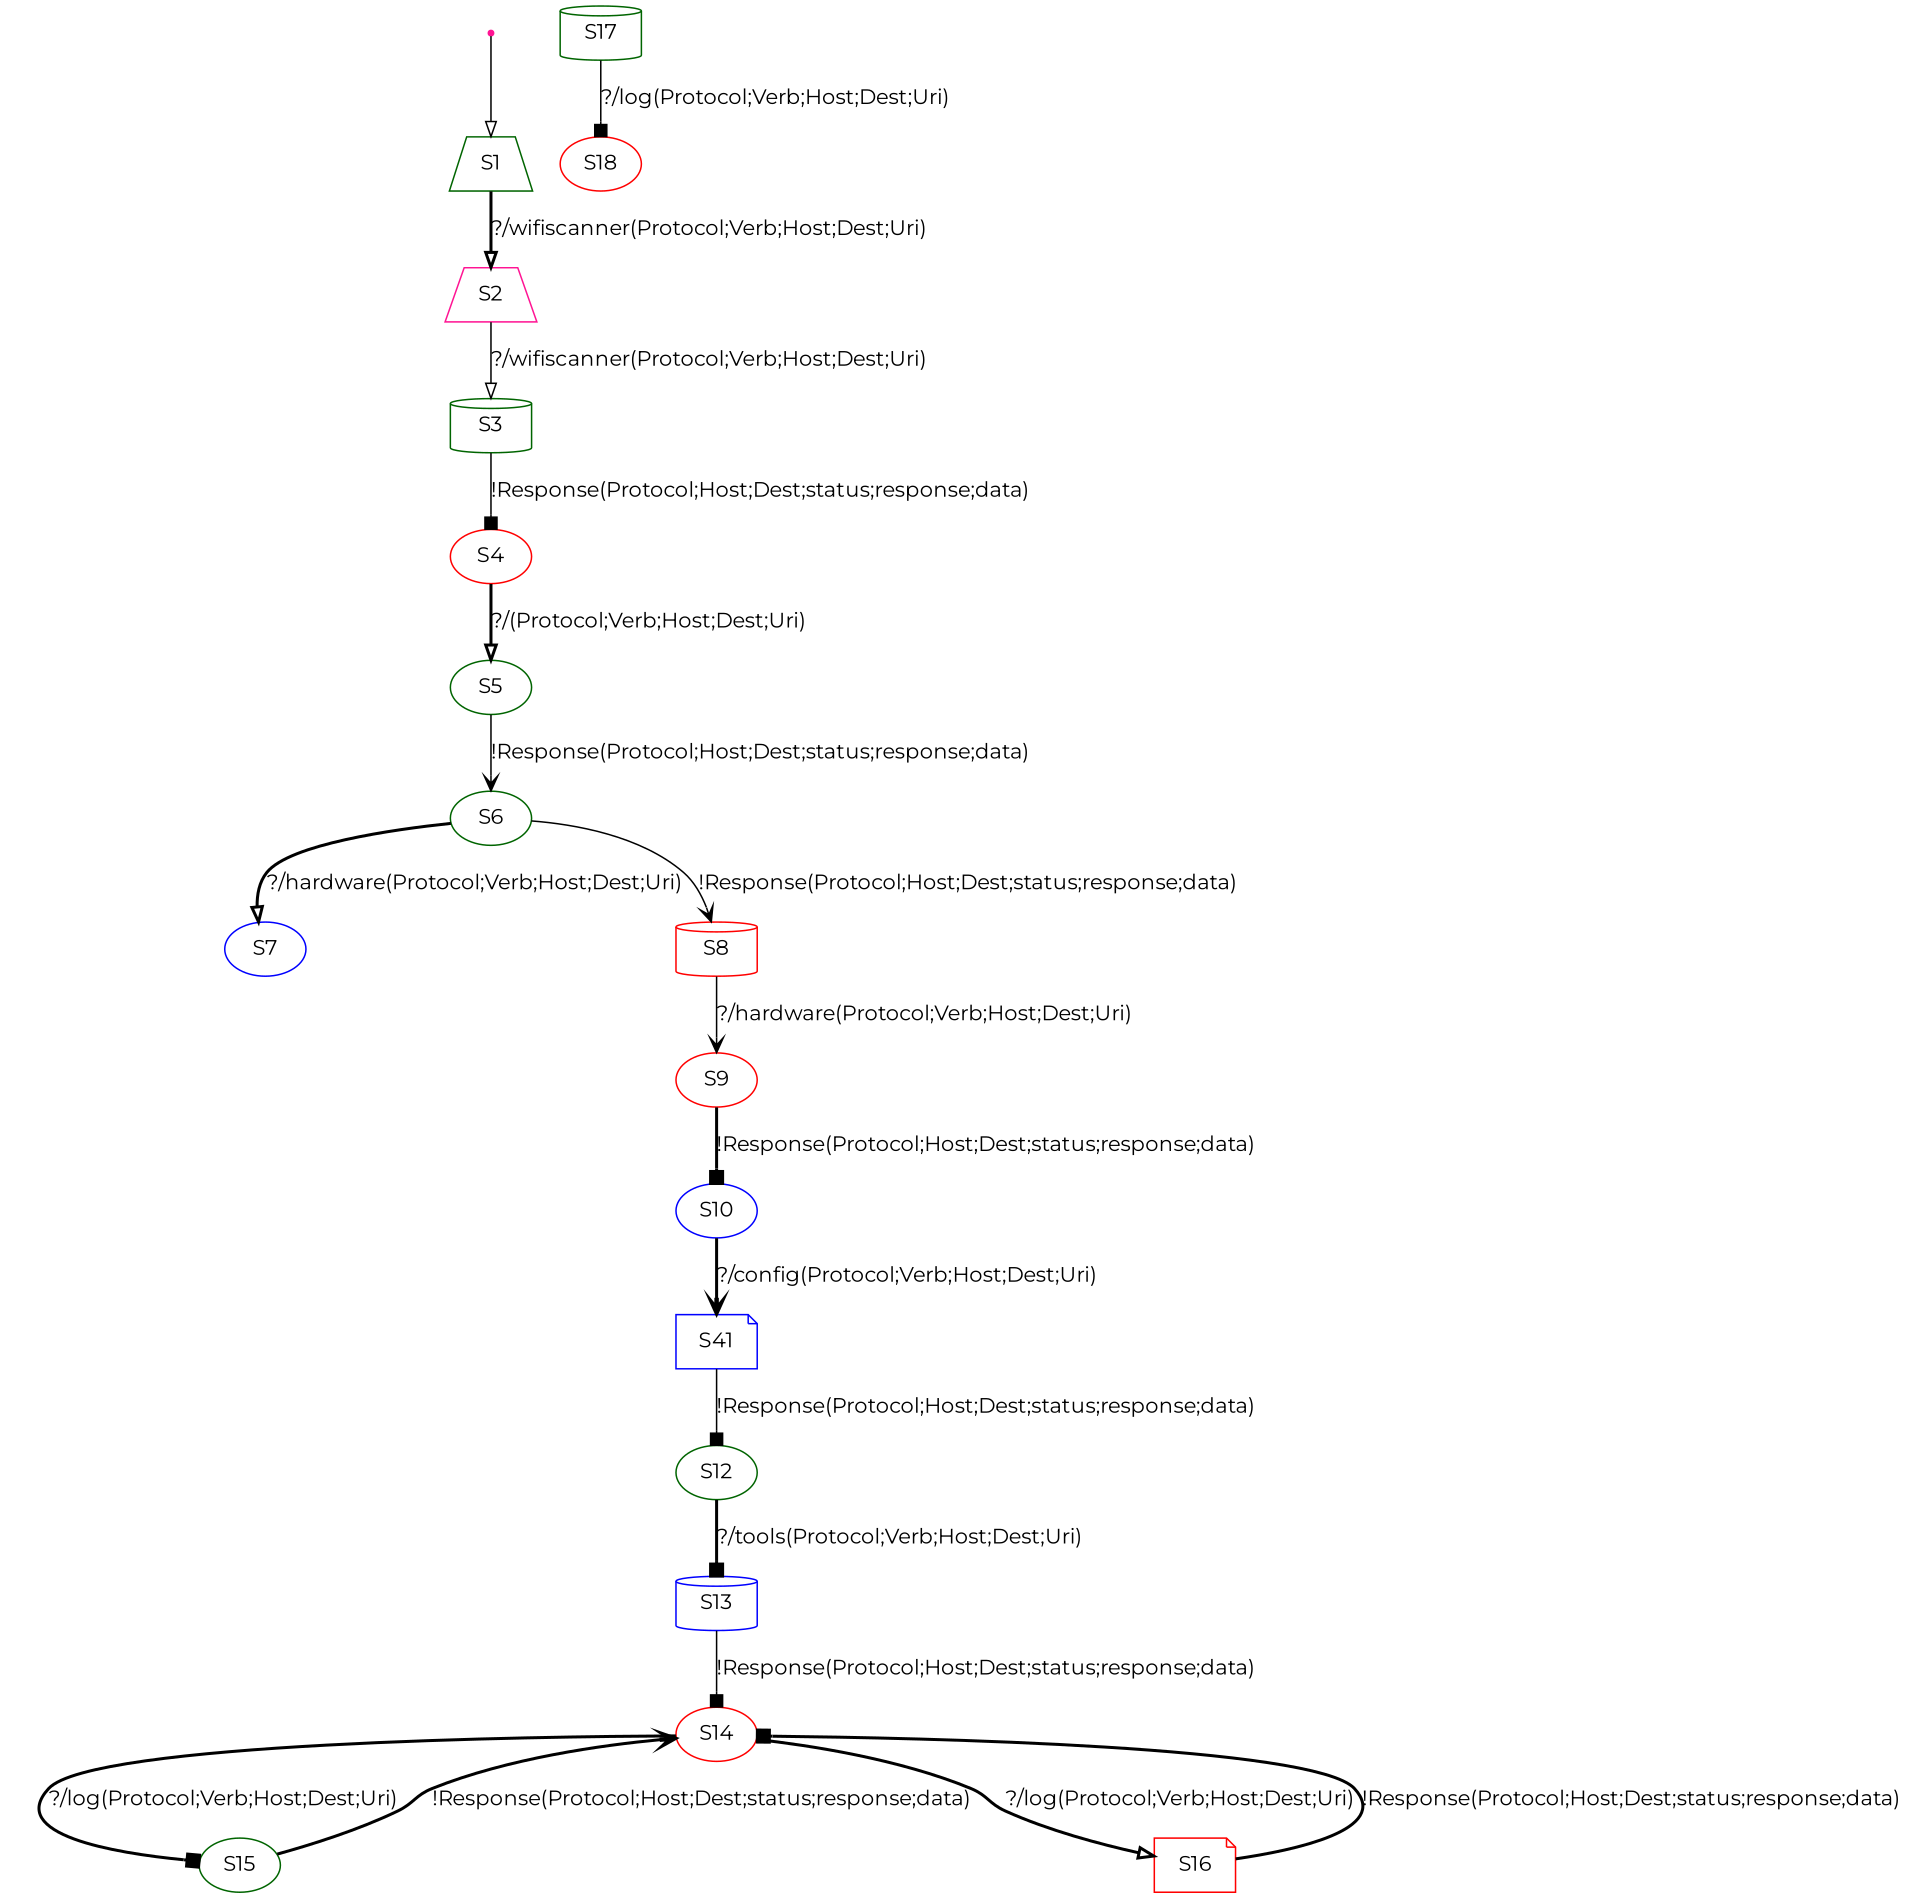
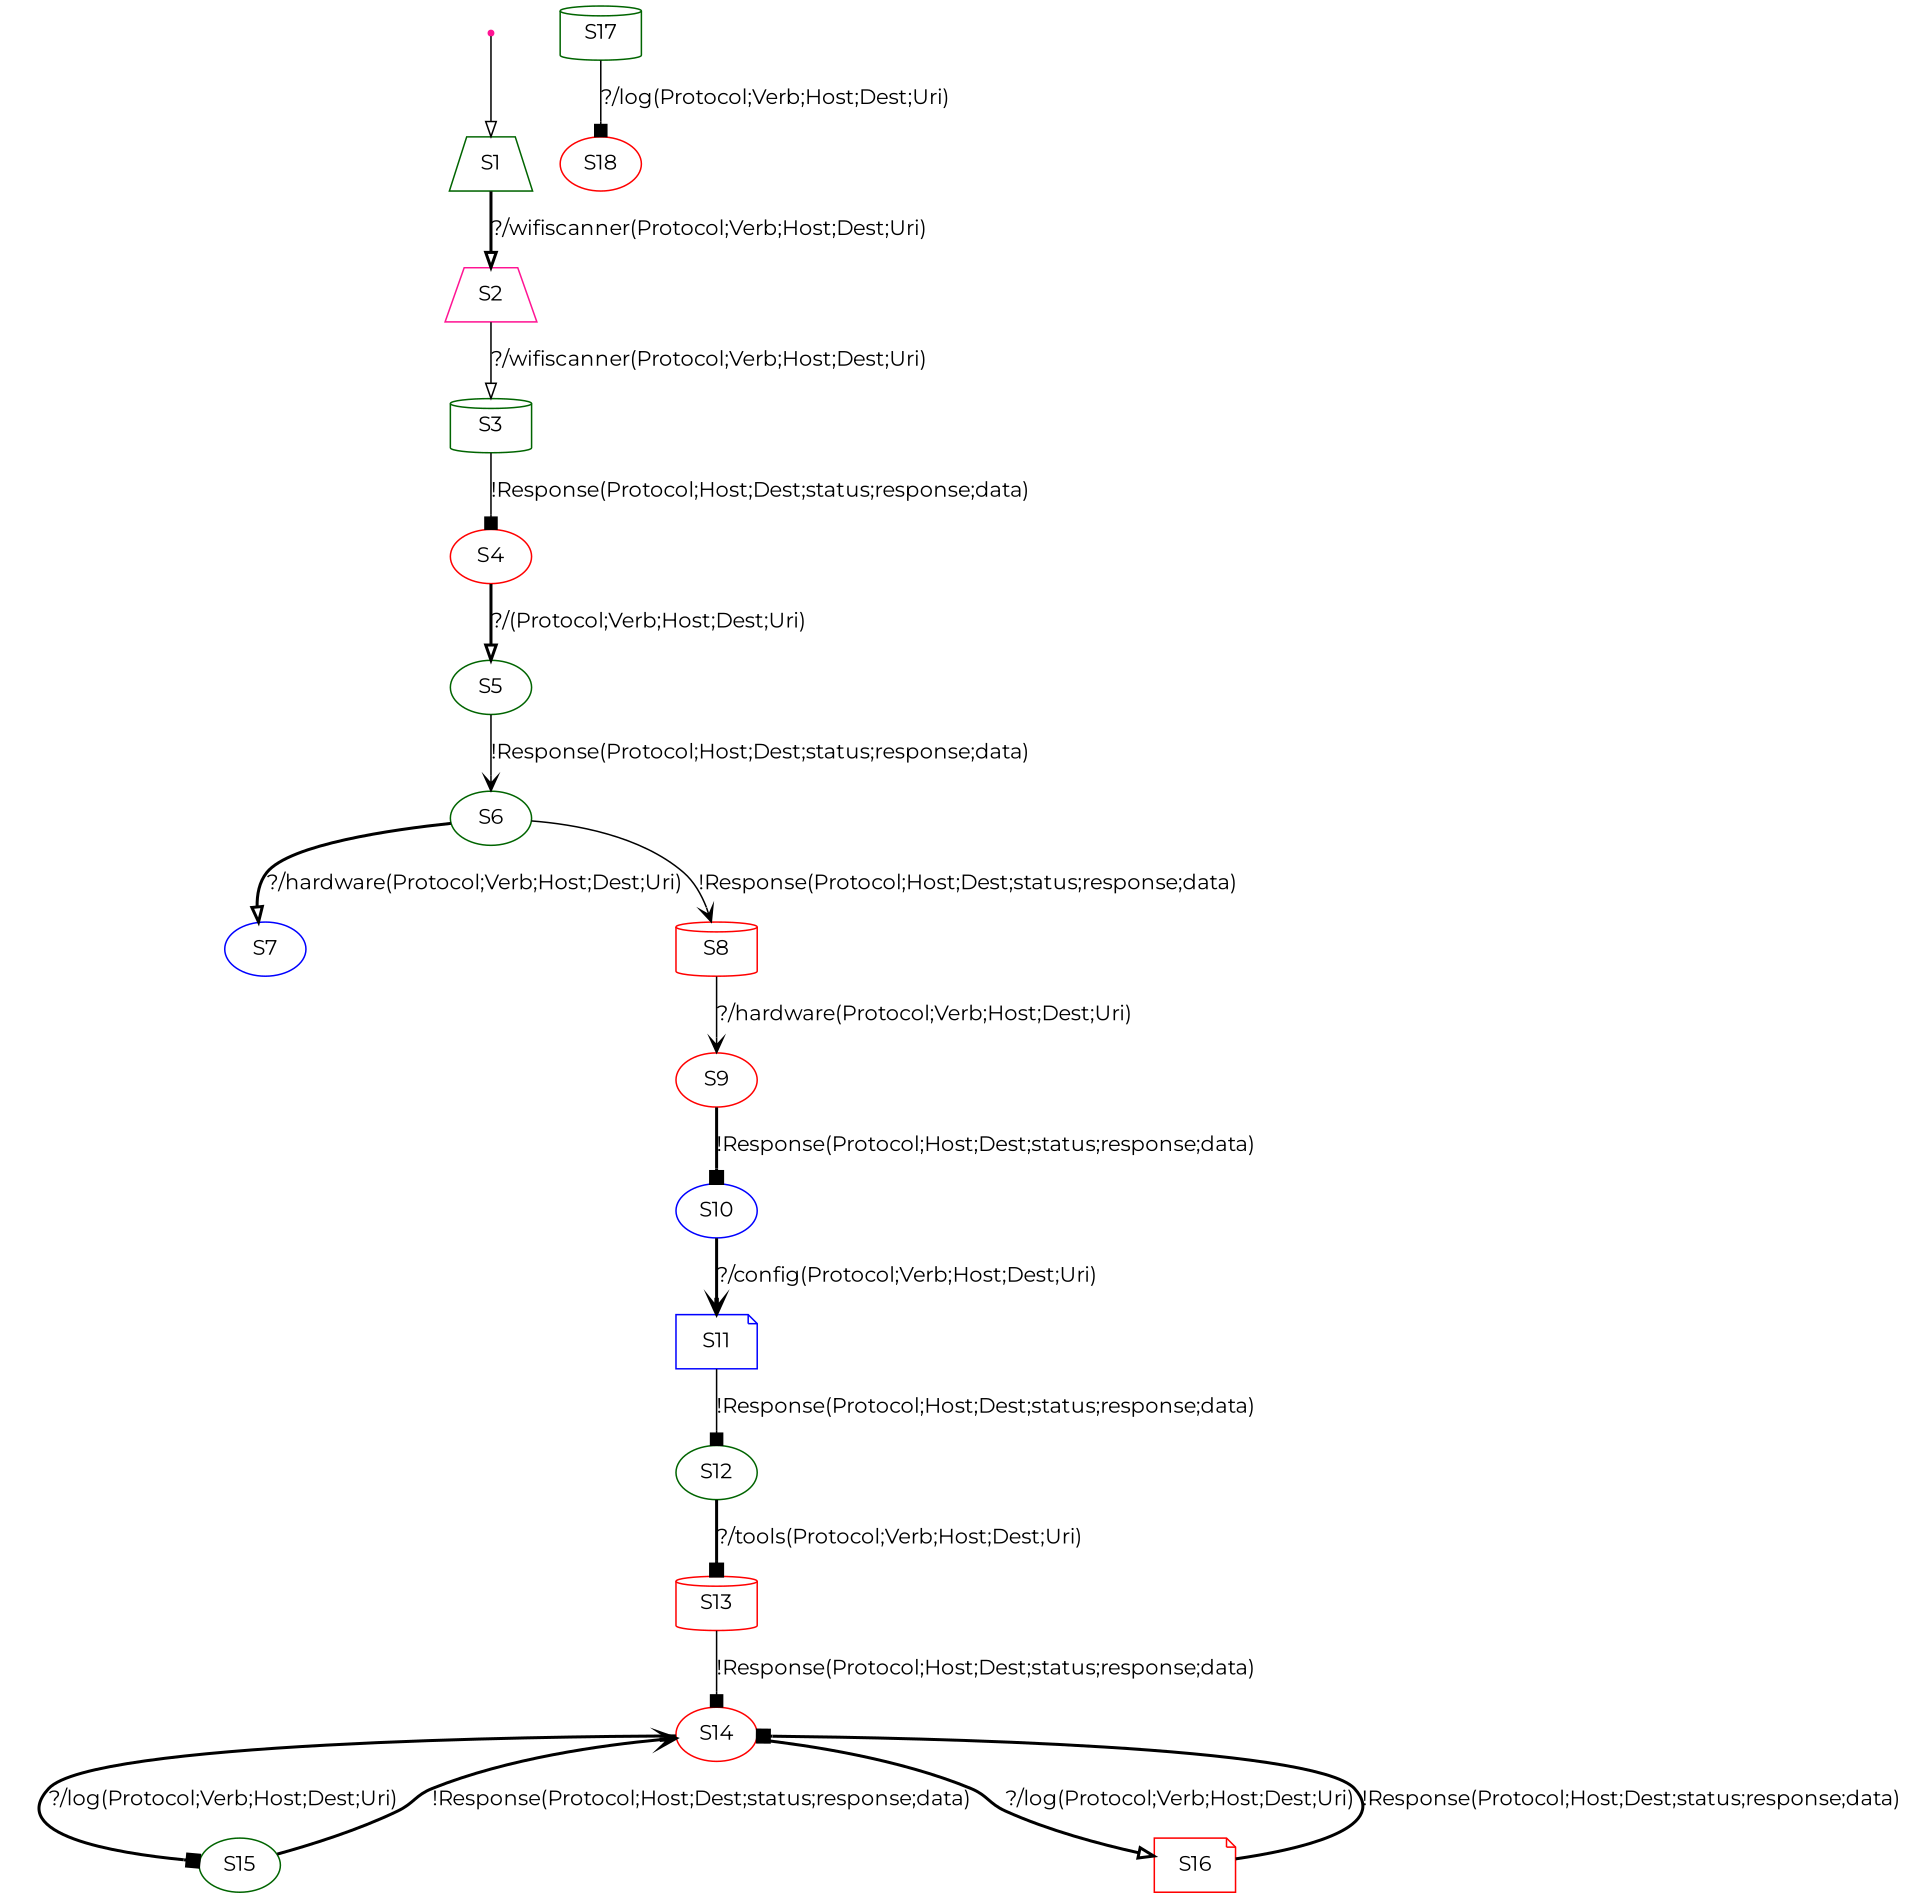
node "S41": label "S41" -> "S11"
node "S13": color blue -> red
